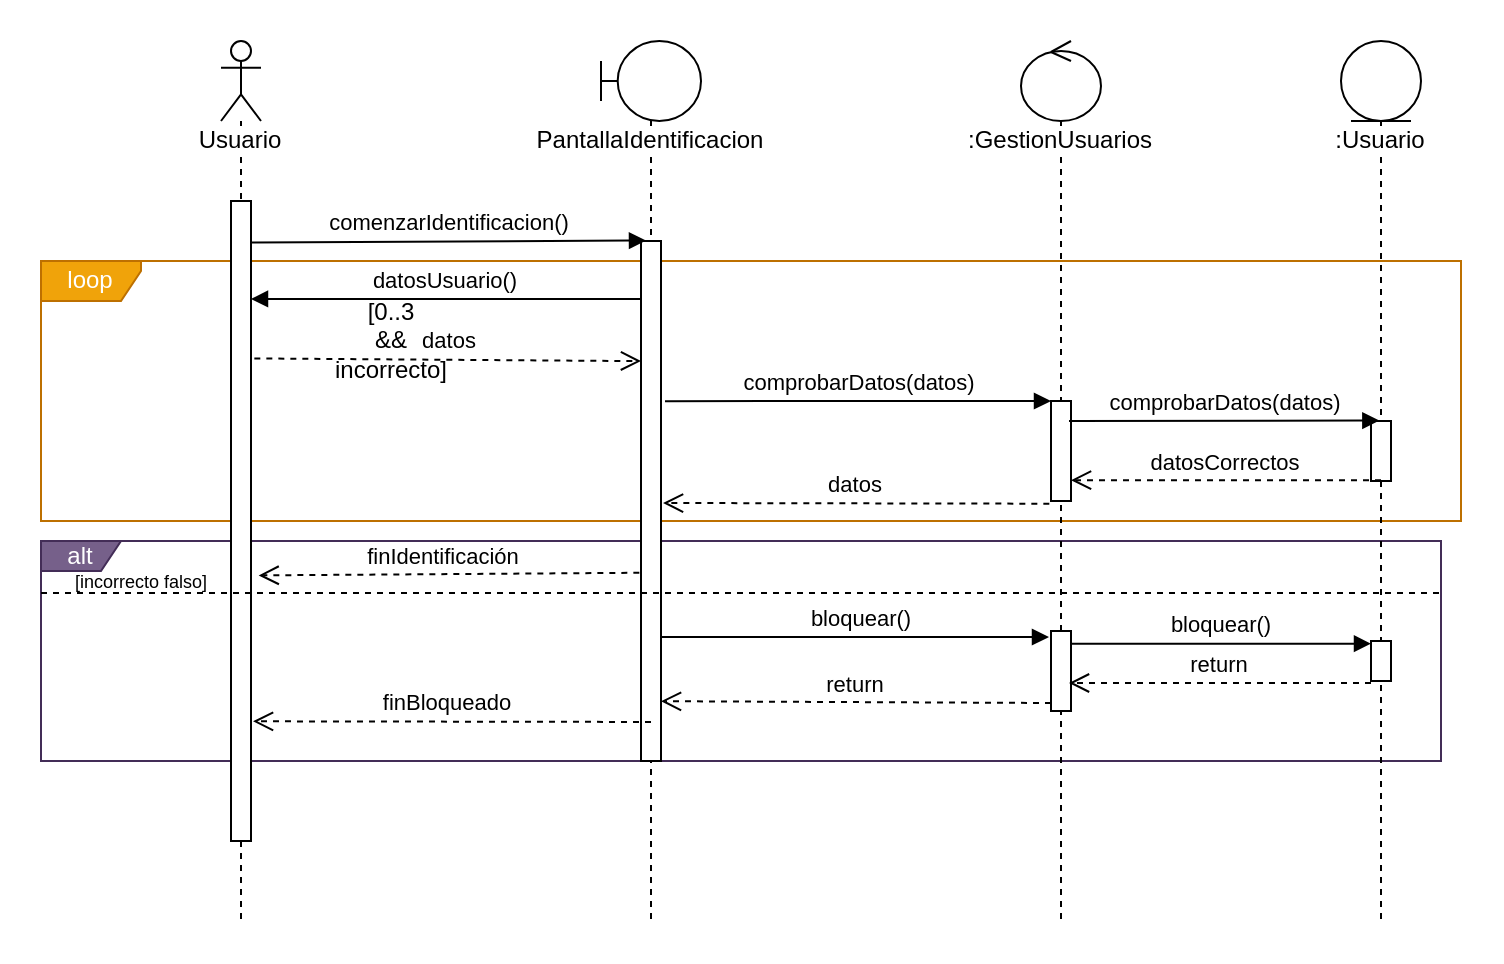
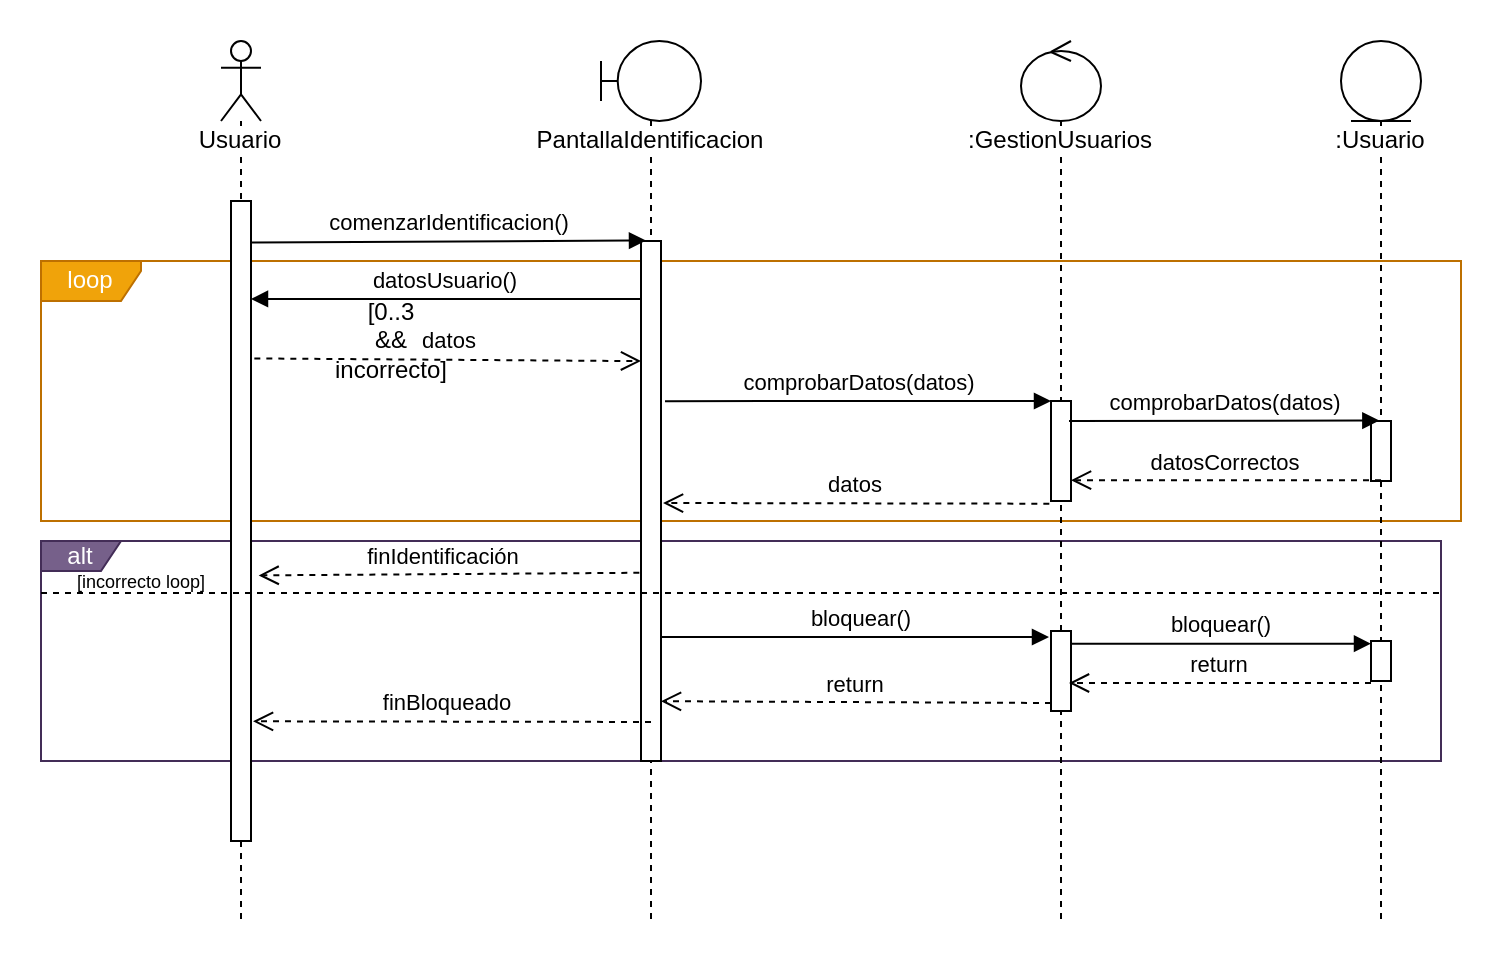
node "[incorrecto falso]": label "[incorrecto falso]" -> "[incorrecto loop]"
